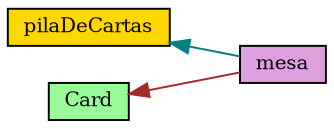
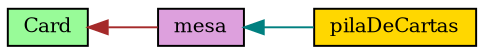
edge "mesa" -> "pilaDeCartas": reversed
